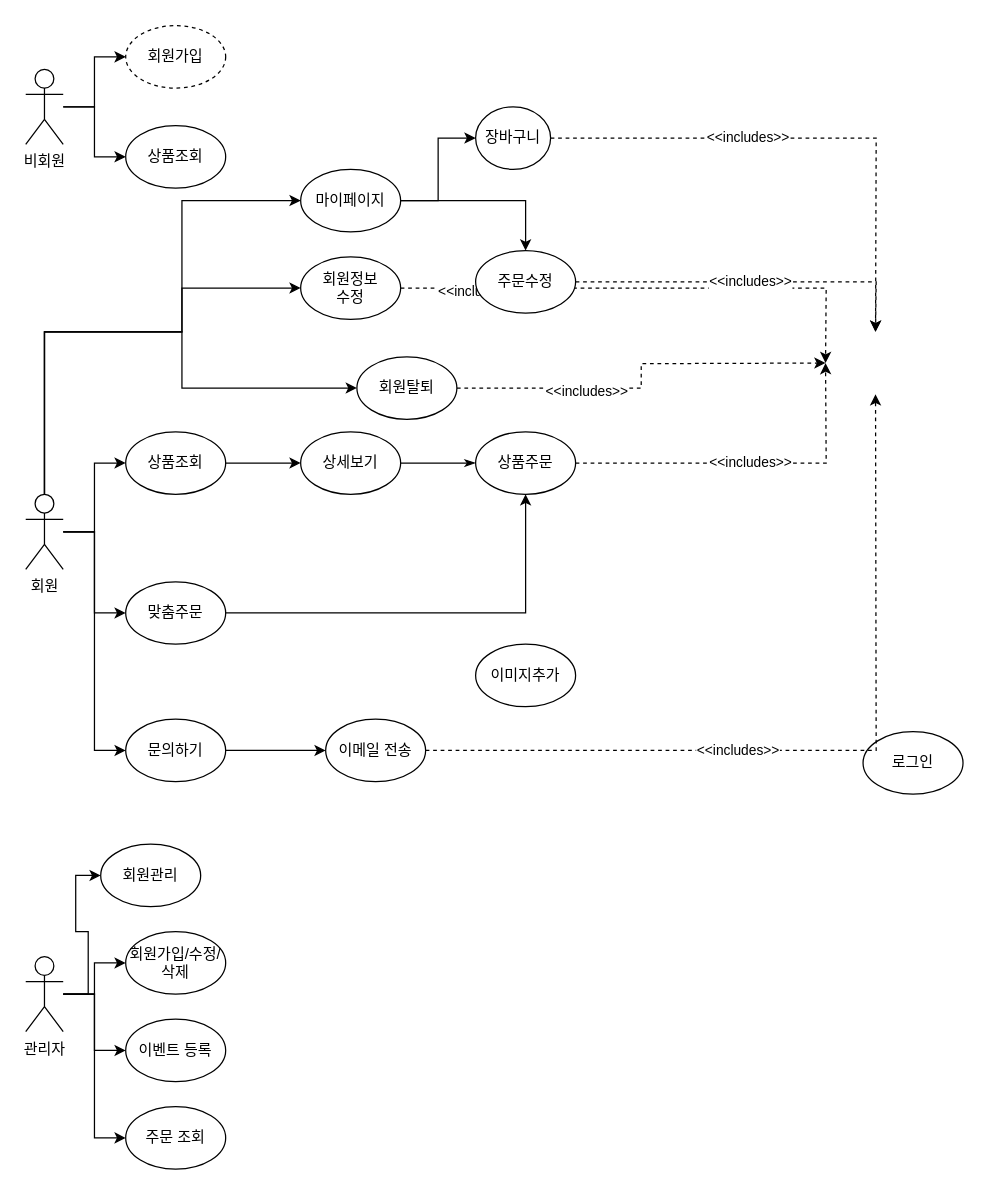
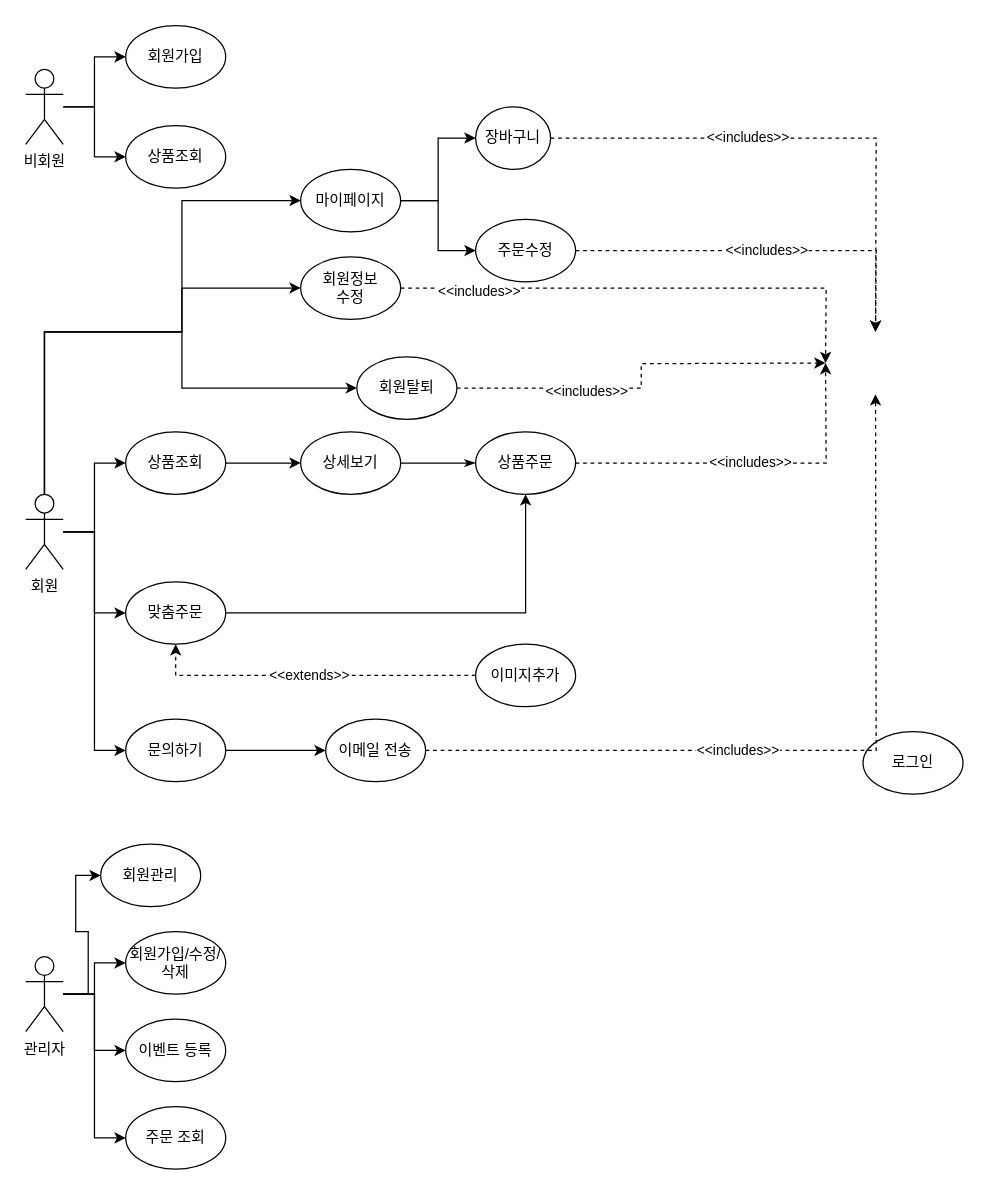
node "회원가입": style dashed -> solid
node "주문수정": moved (526, 282) -> (526, 251)
edge "이미지추가" -> "맞춤주문": added, label "<<extends>>"
